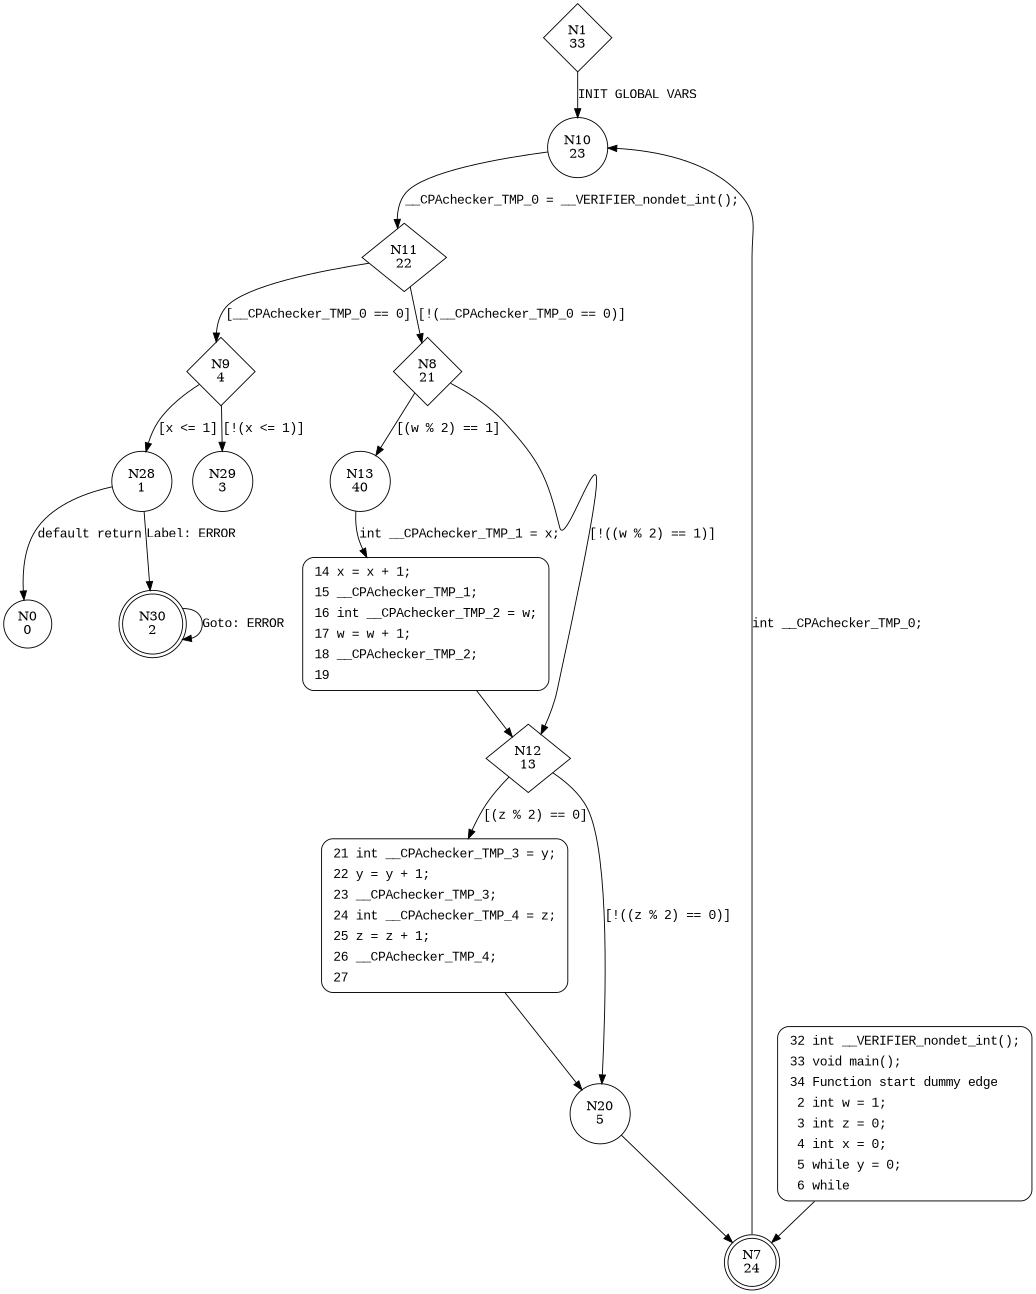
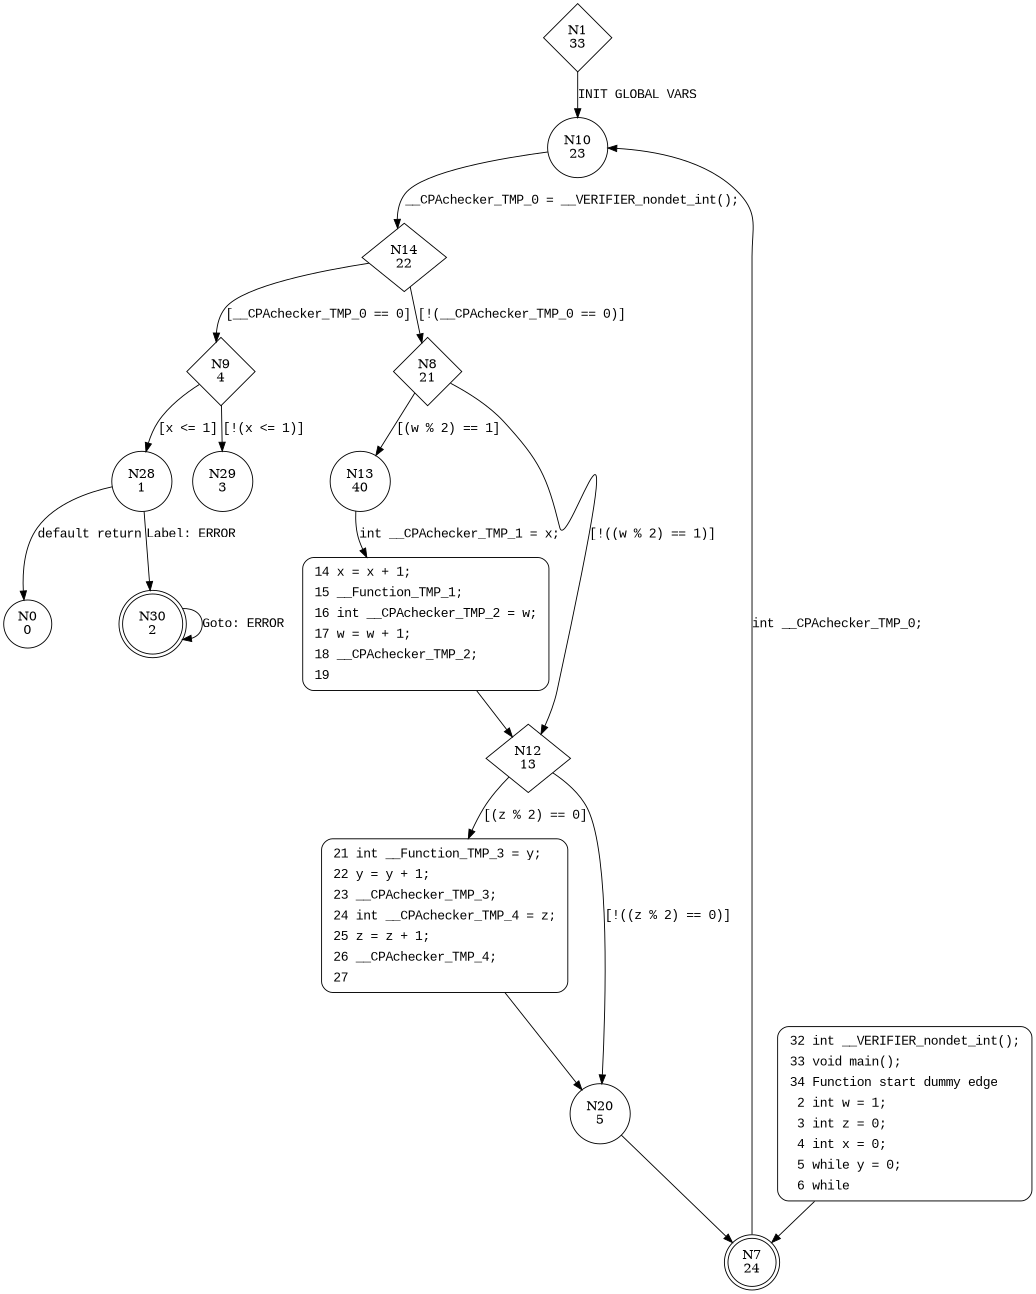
node "N11 22": label "N11 22" -> "N14 22"
node "14": text "__CPAchecker_TMP_1;" -> "__Function_TMP_1;"
node "21": text "int __CPAchecker_TMP_3 = y;" -> "int __Function_TMP_3 = y;"
